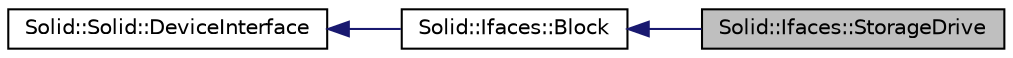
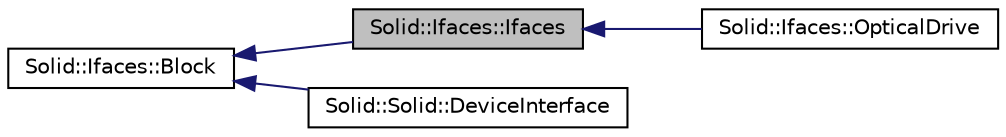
edge "Solid::Ifaces::Block" -> "Solid::Solid::DeviceInterface": reversed
node "Solid::Ifaces::OpticalDrive": added
node "Solid::Ifaces::StorageDrive": label "Solid::Ifaces::StorageDrive" -> "Solid::Ifaces::Ifaces"
